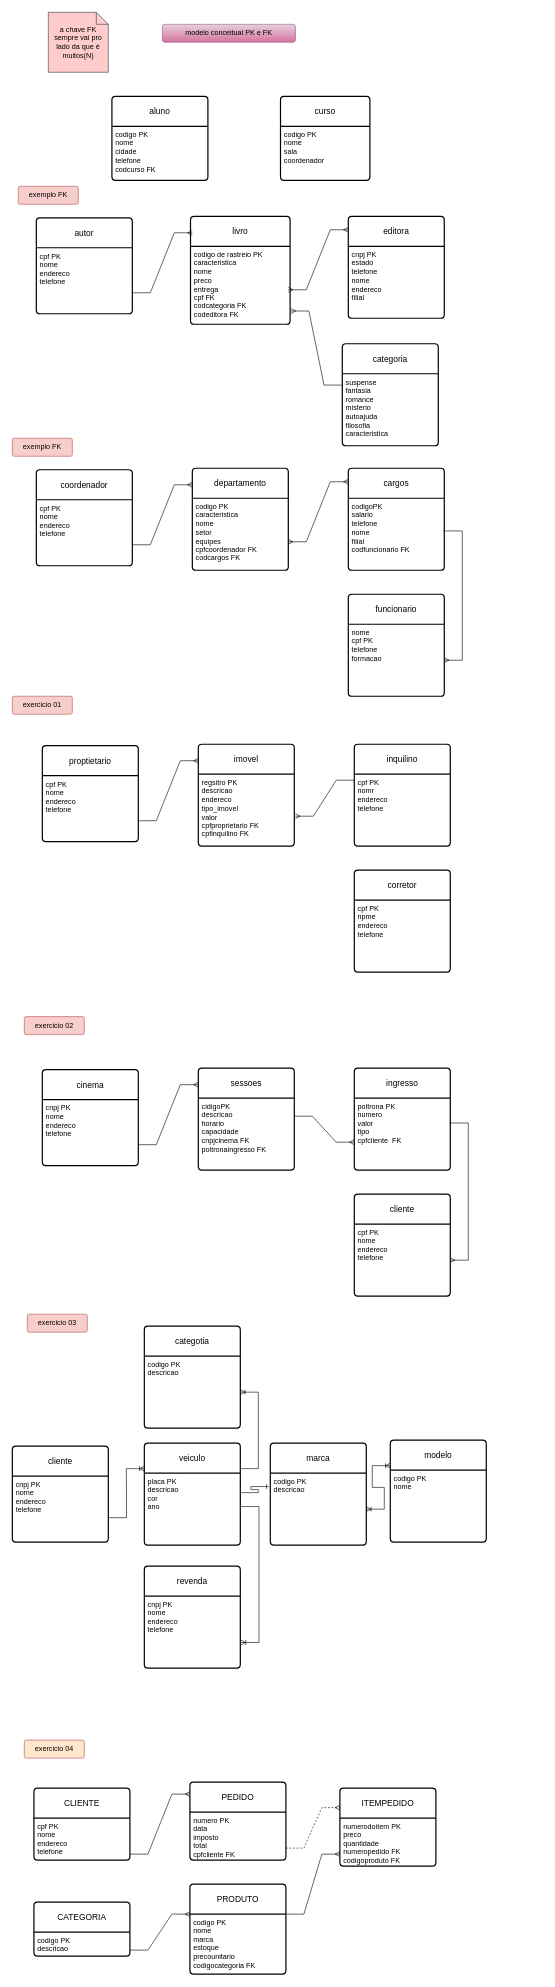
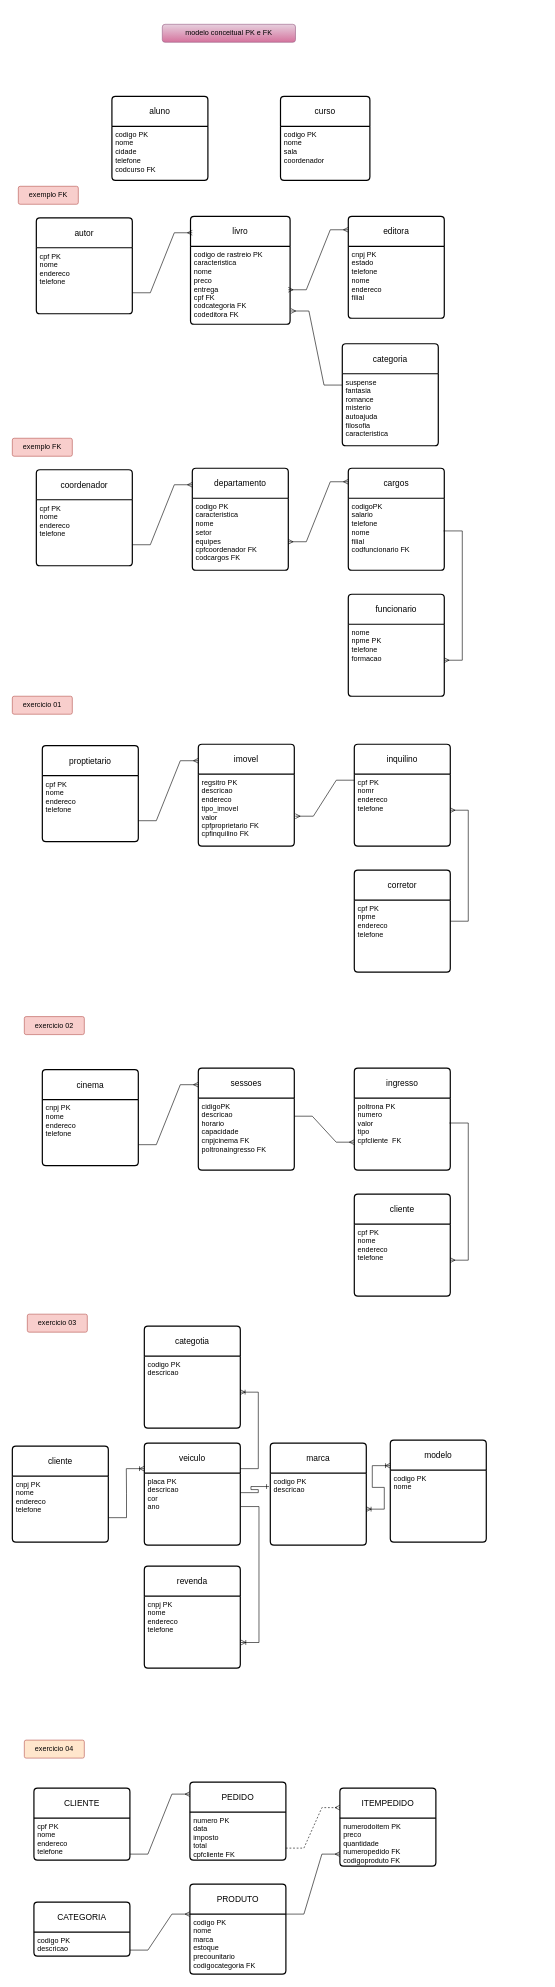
node "a chave FK sempre vai pro lado da que é muitos(N)": removed
node "nome cpf PK telefone formacao": label "nome cpf PK telefone formacao" -> "nome npme PK telefone formacao"
edge "corretor" -> "cpf PK nomr endereco telefone": added
